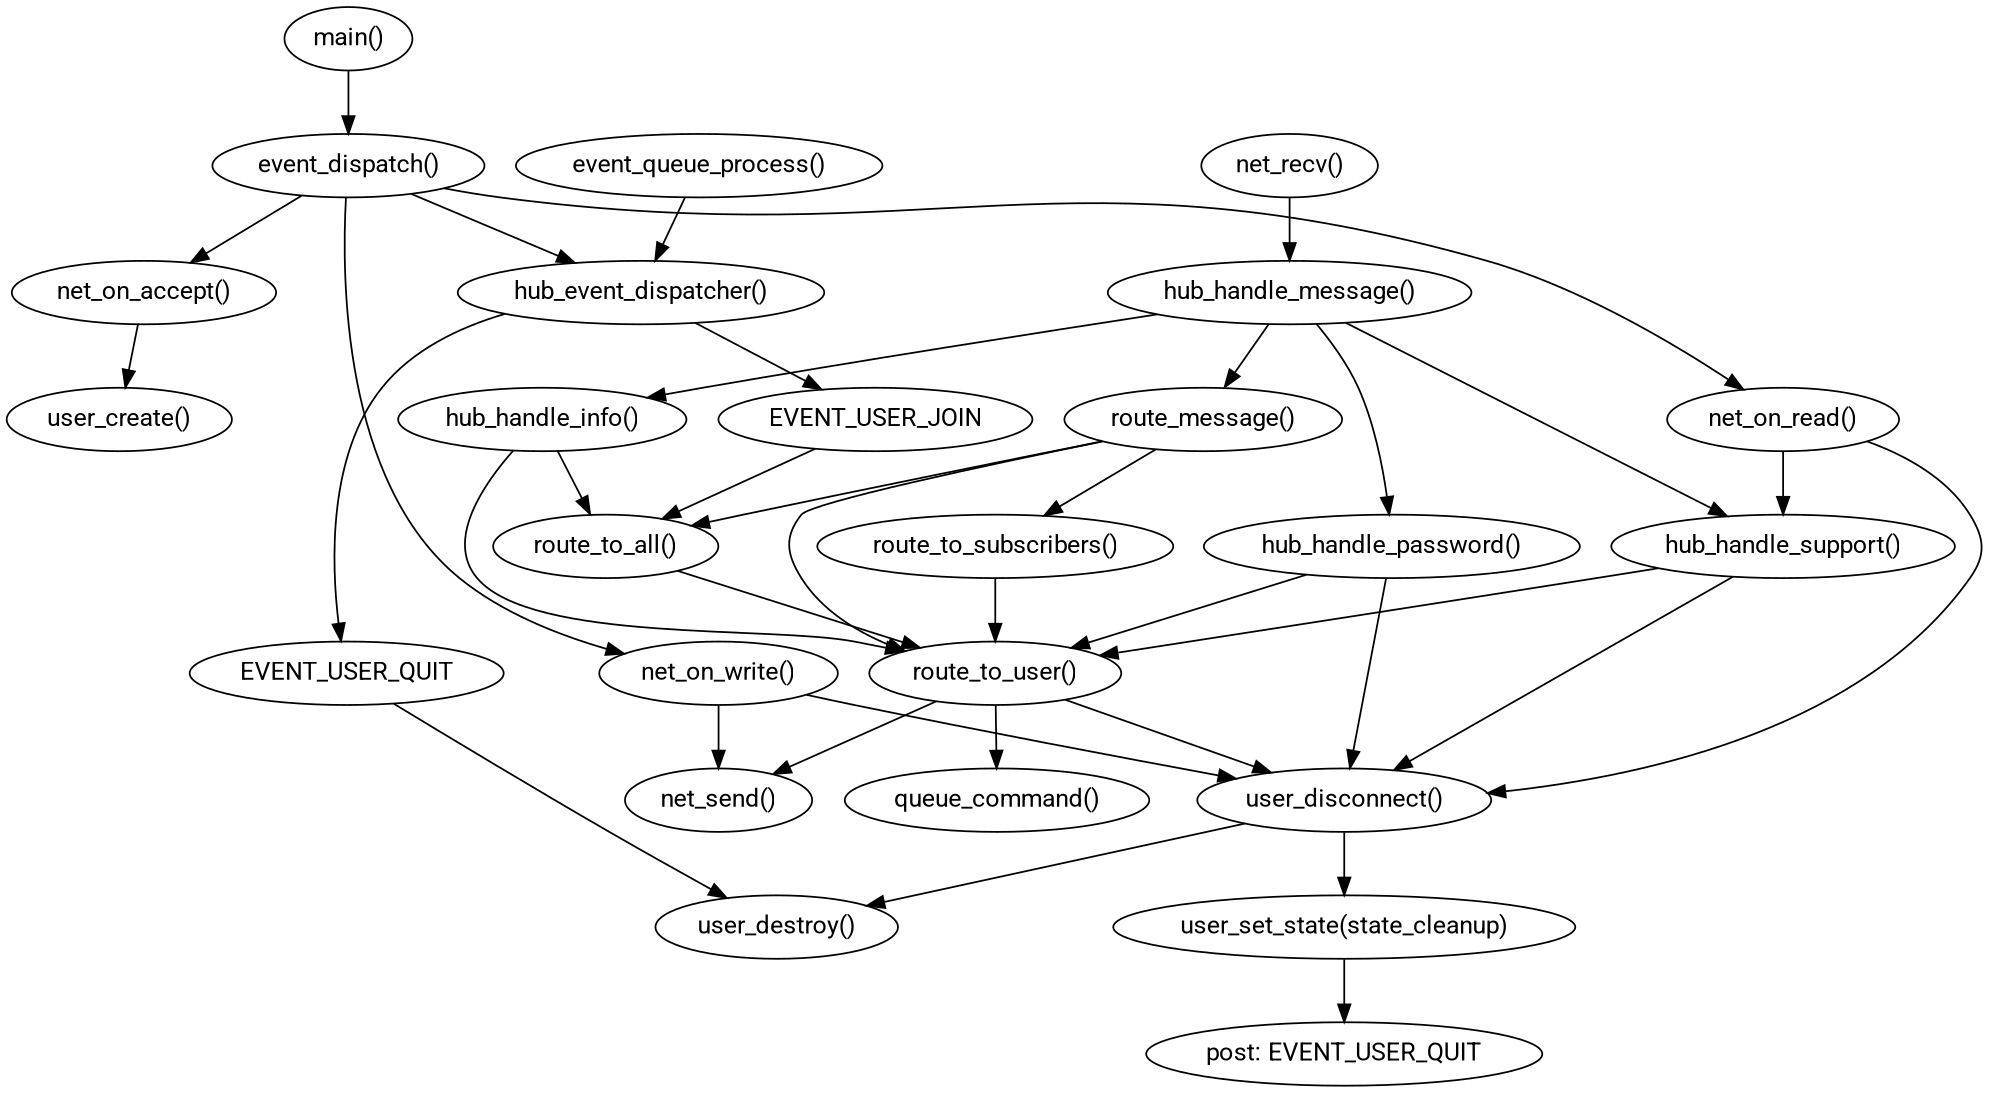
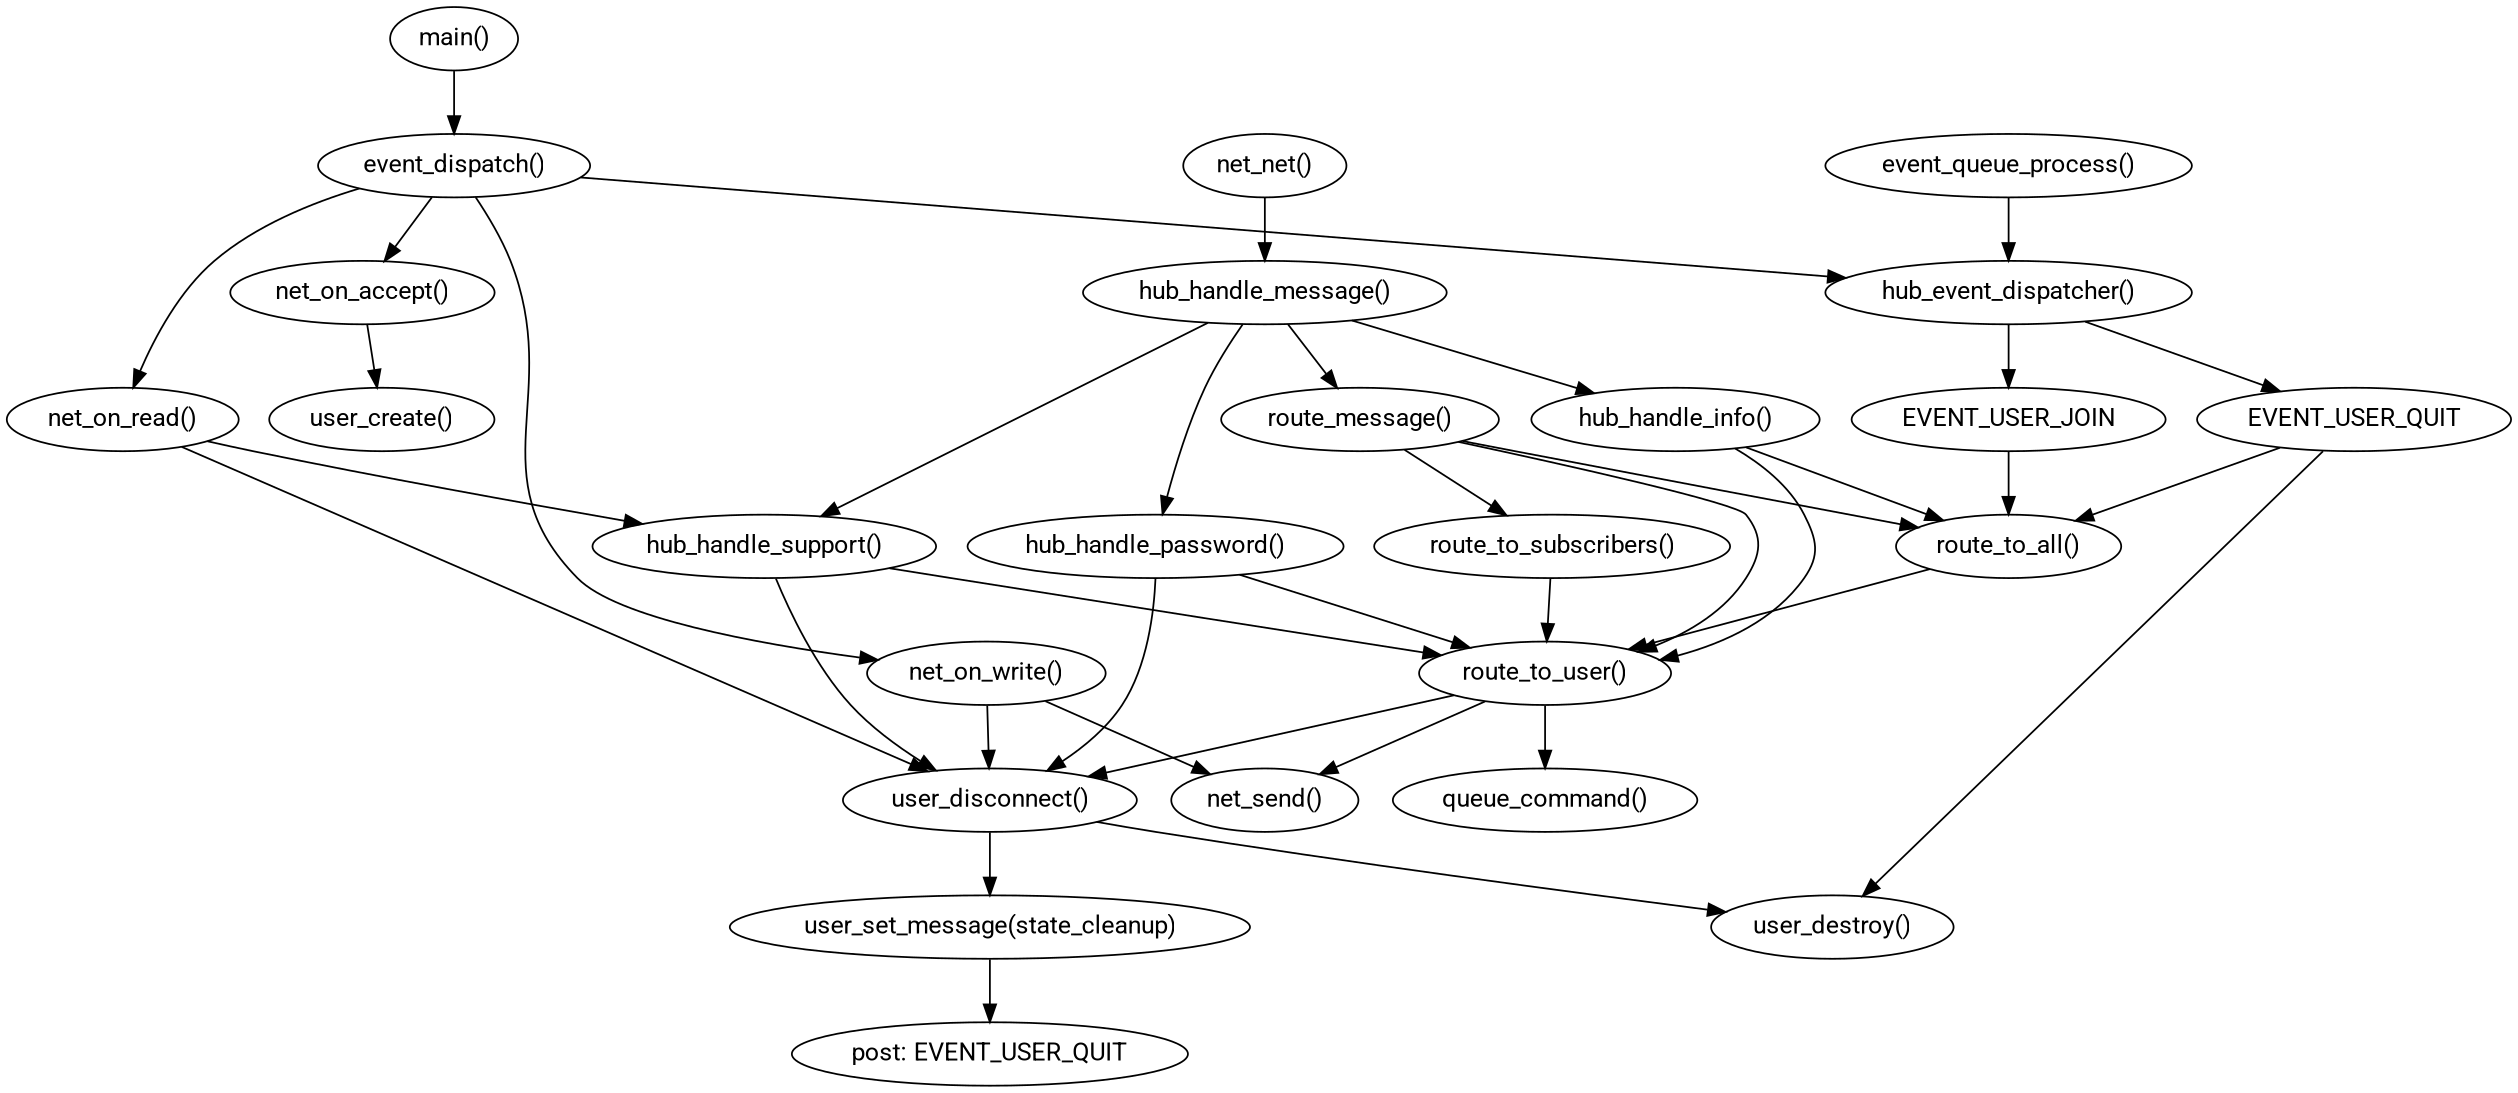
node "net_recv()": label "net_recv()" -> "net_net()"
edge "EVENT_USER_QUIT" -> "route_to_all()": added
node "user_set_state(state_cleanup)": label "user_set_state(state_cleanup)" -> "user_set_message(state_cleanup)"
